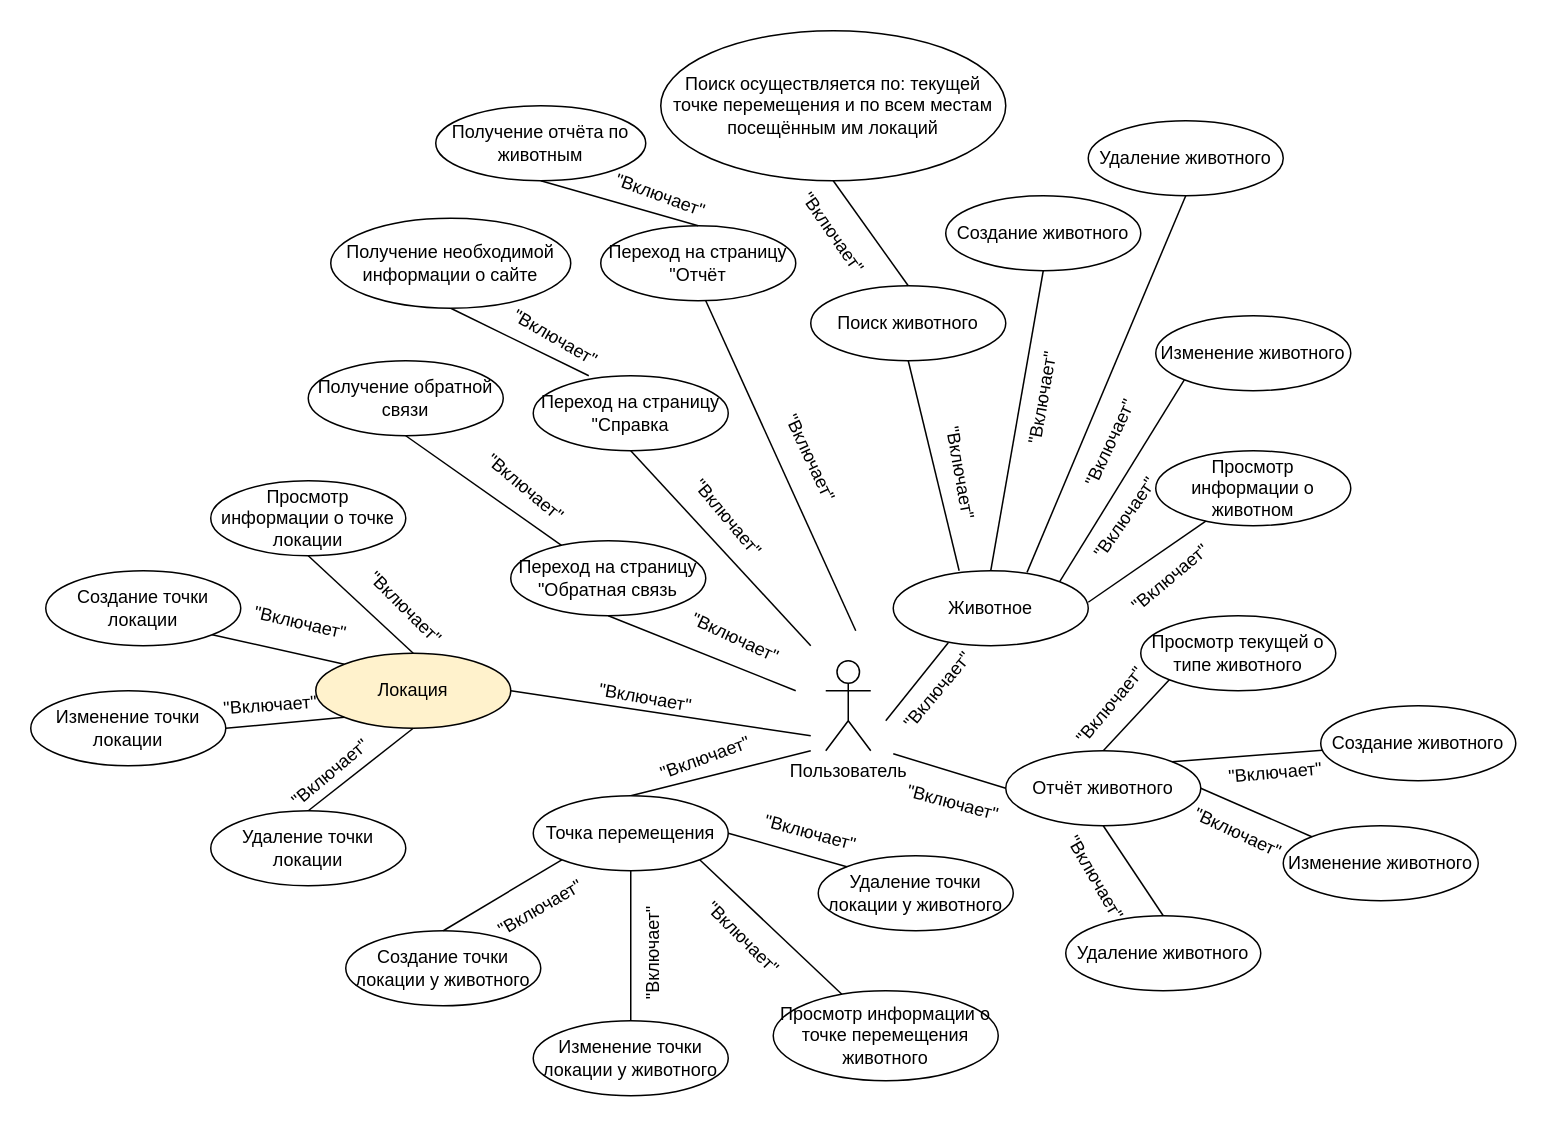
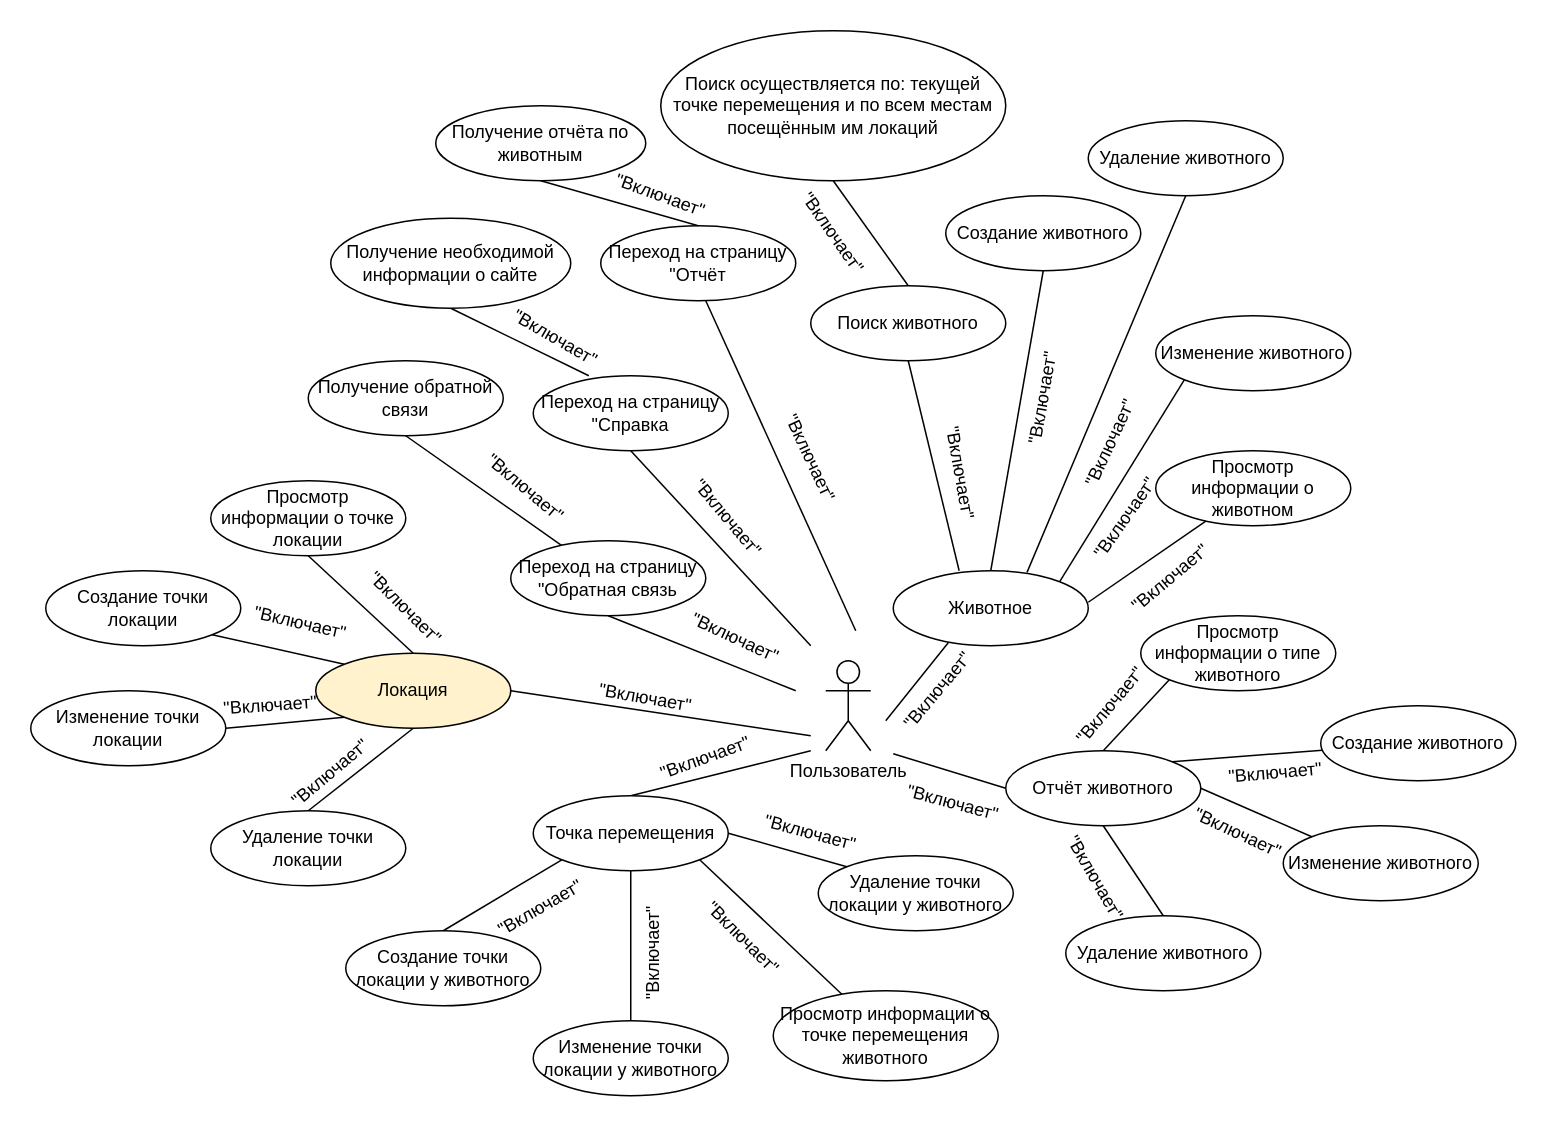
node "Просмотр текущей о типе животного": label "Просмотр текущей о типе животного" -> "Просмотр информации о типе животного"
